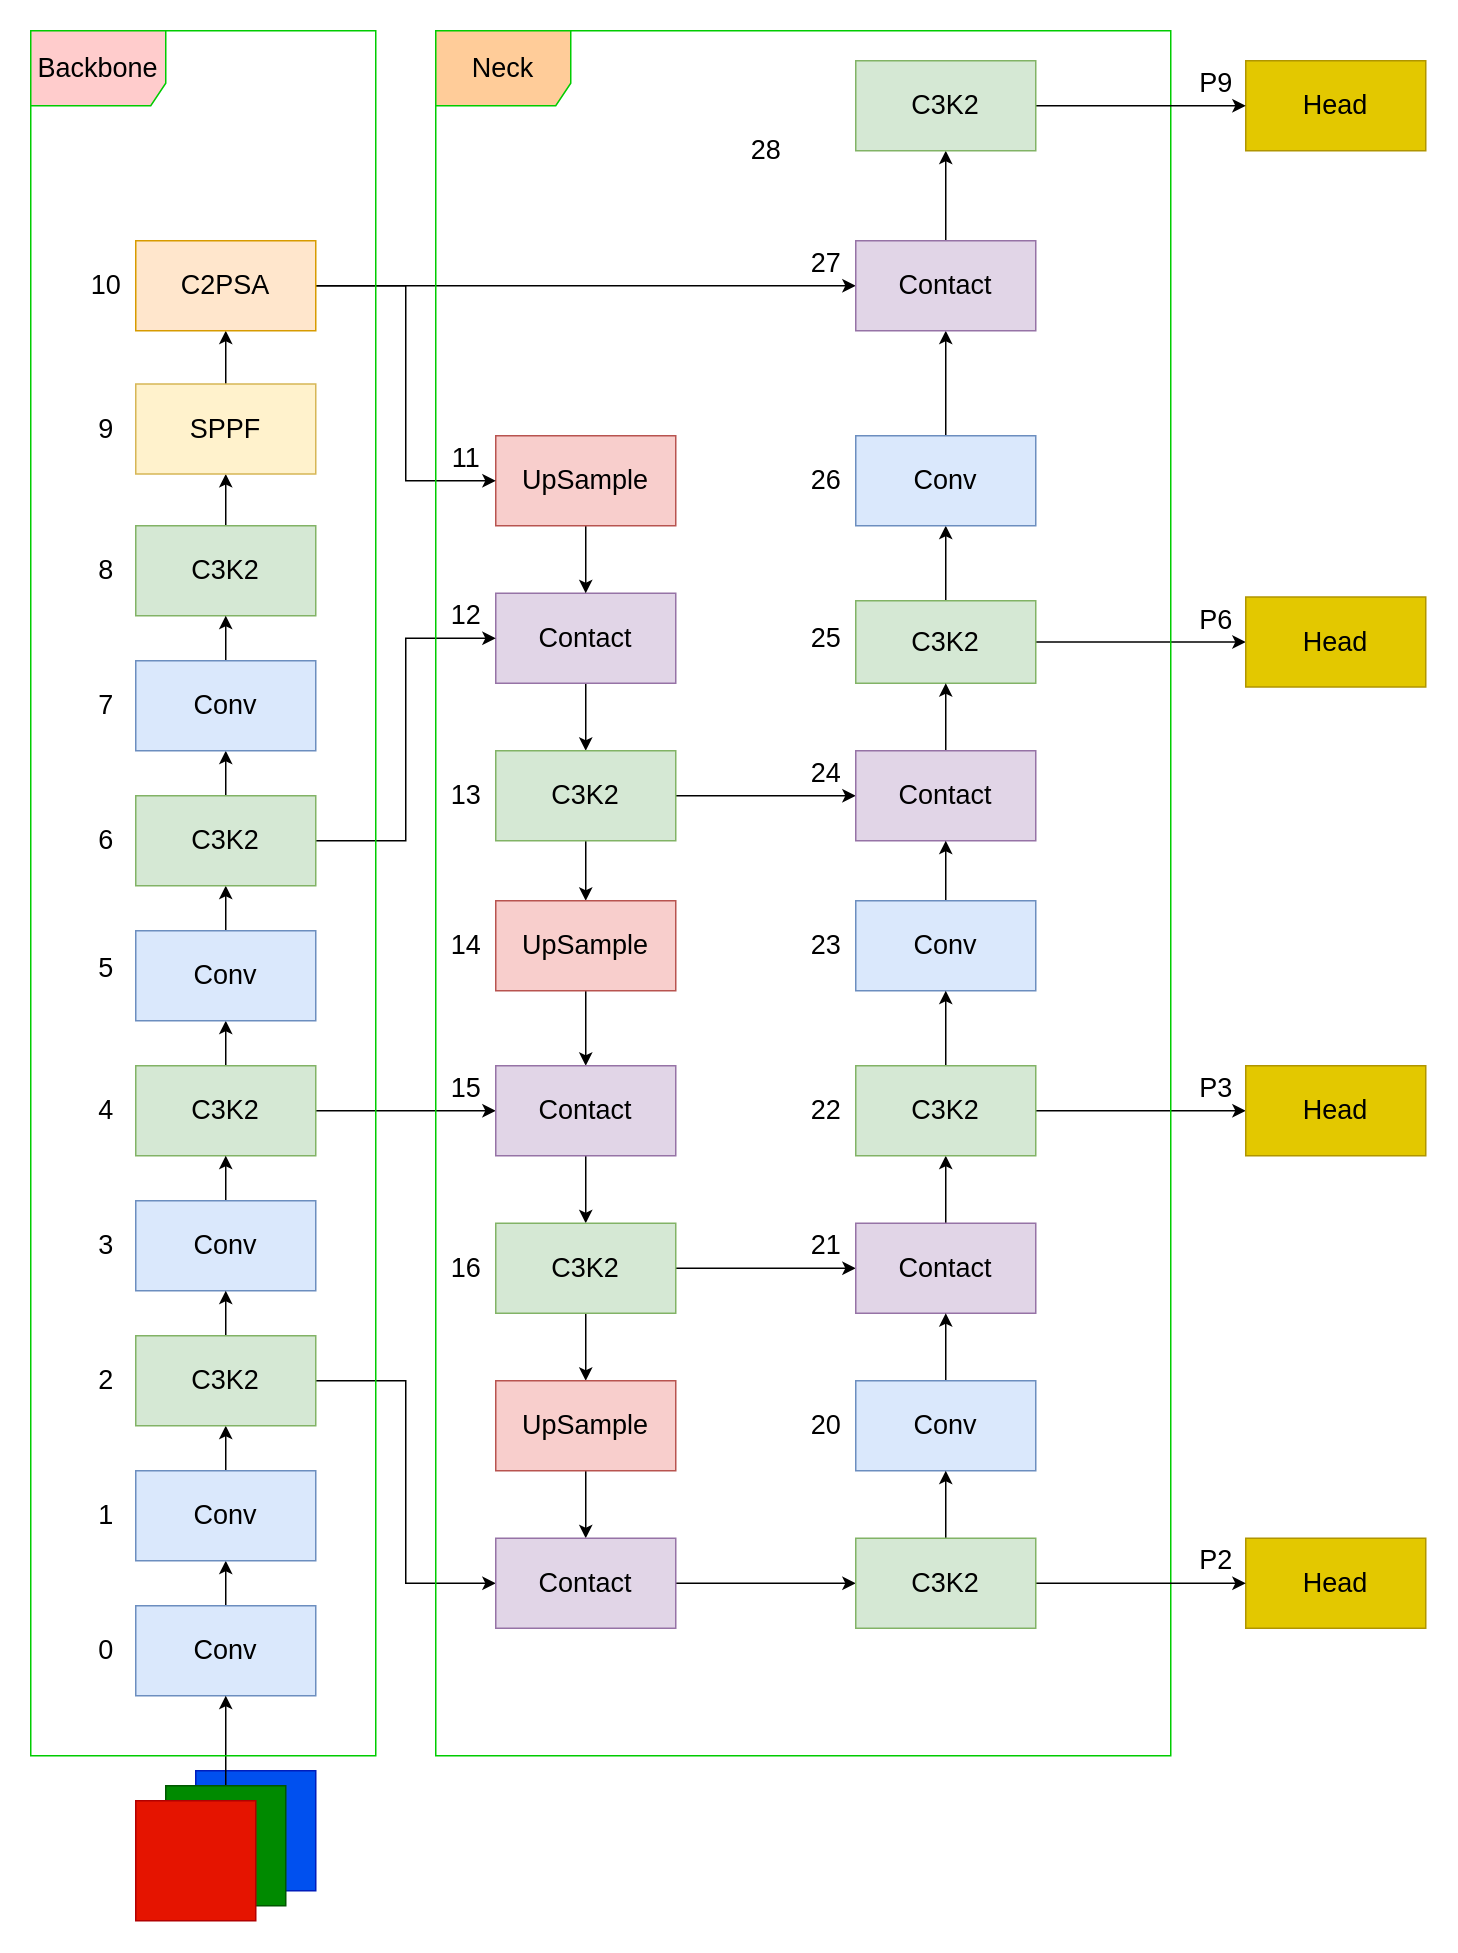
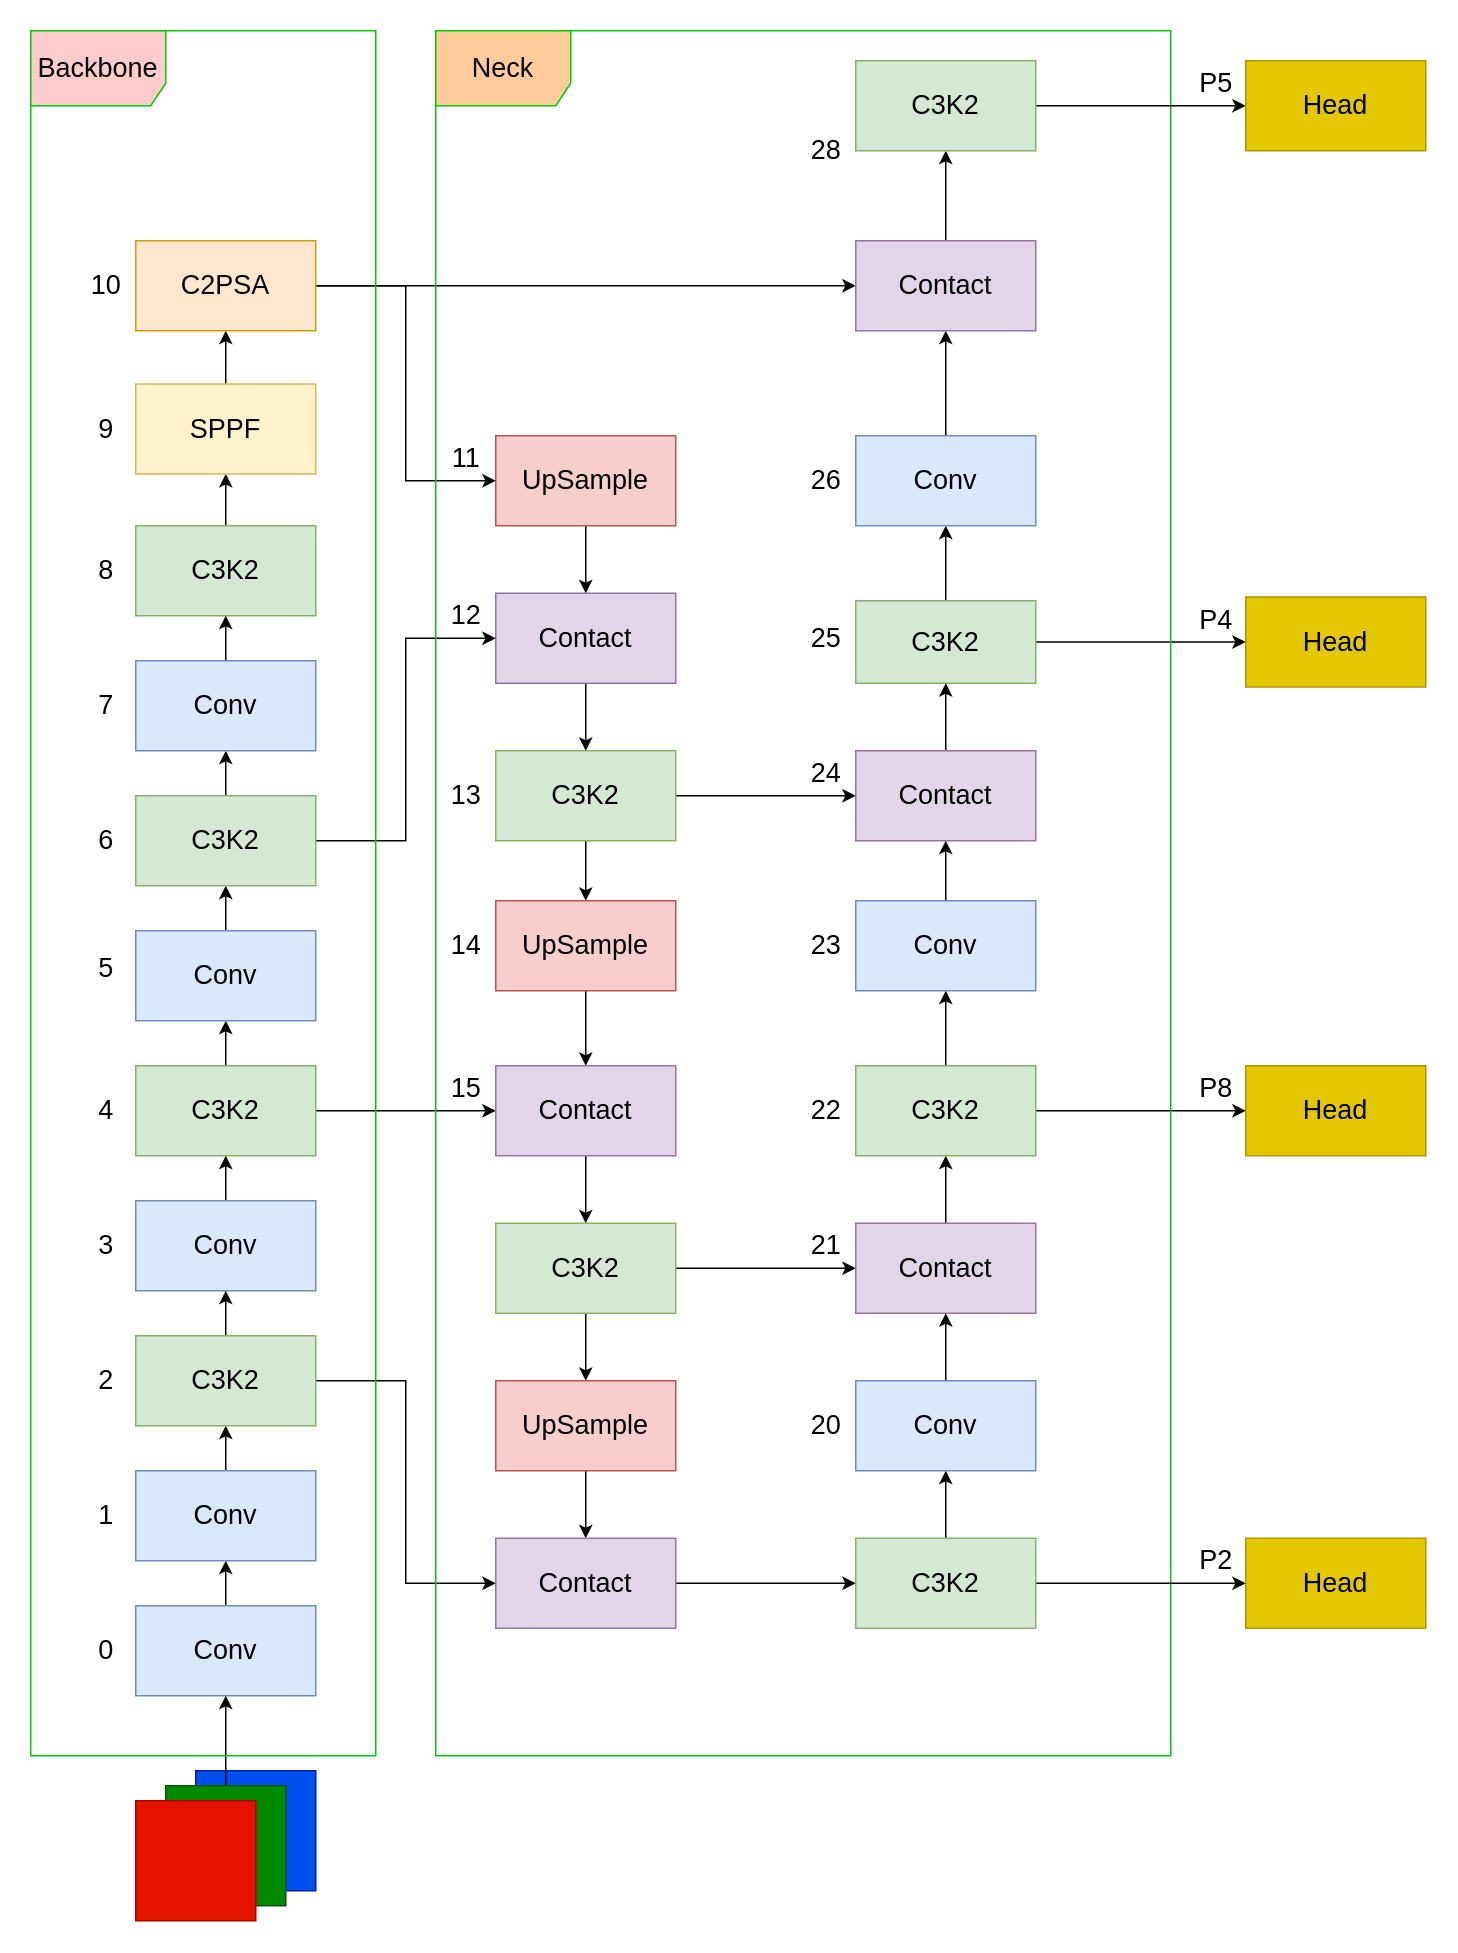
node "P9": label "P9" -> "P5"
node "28": moved (766, 151) -> (826, 151)
node "27": removed
node "P6": label "P6" -> "P4"
node "P3": label "P3" -> "P8"
node "16": removed
